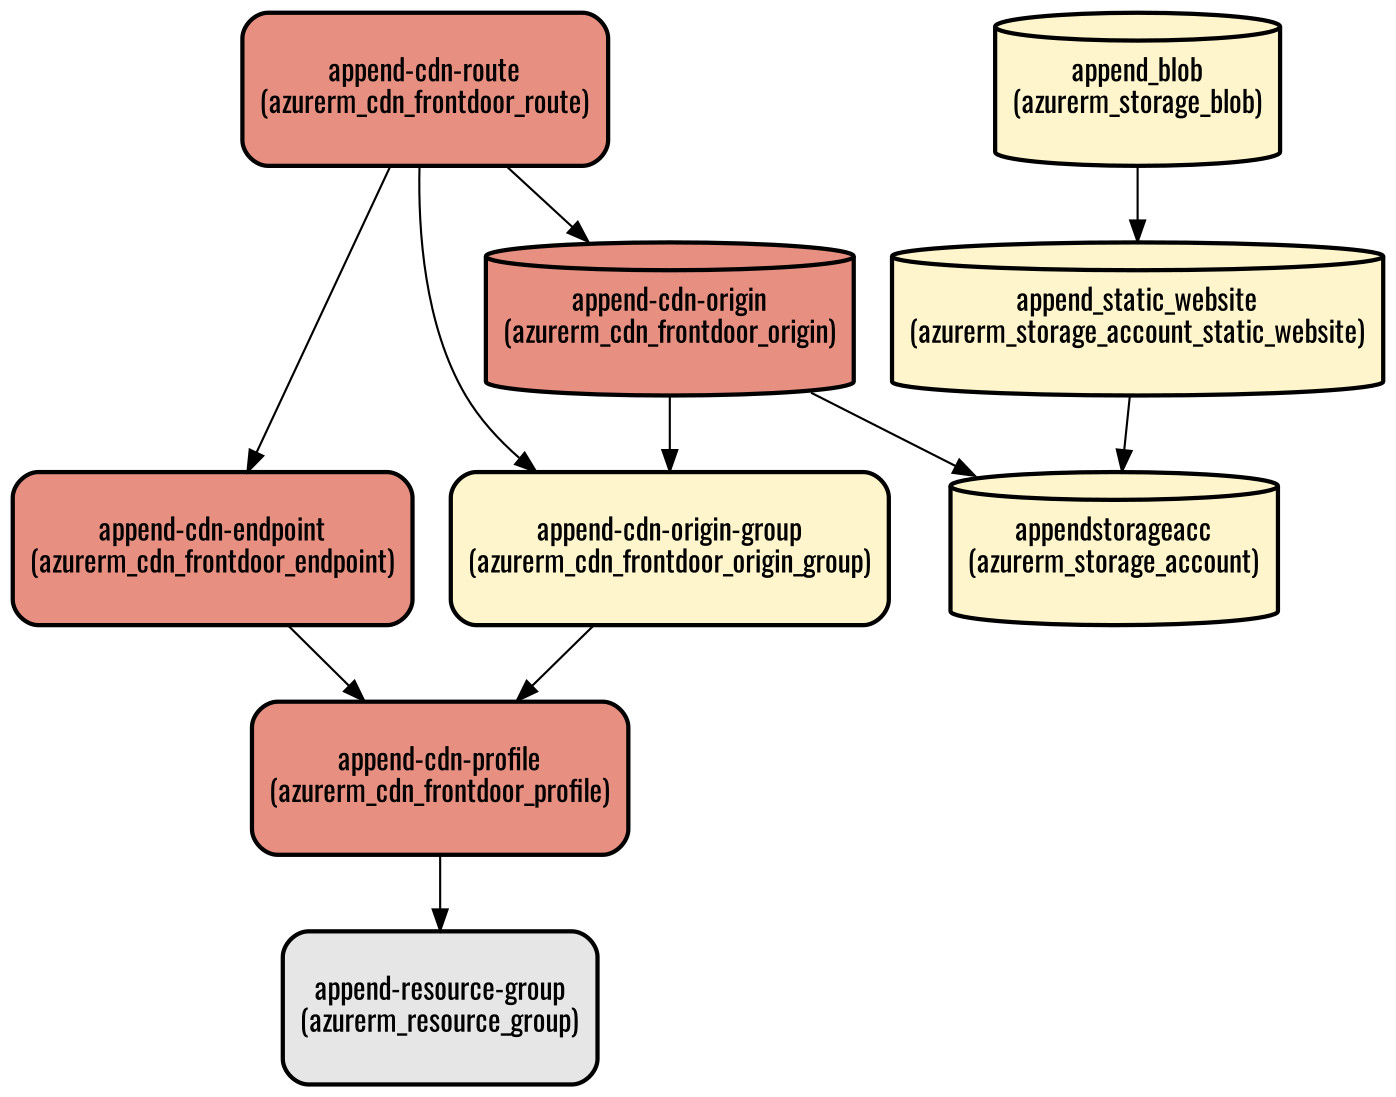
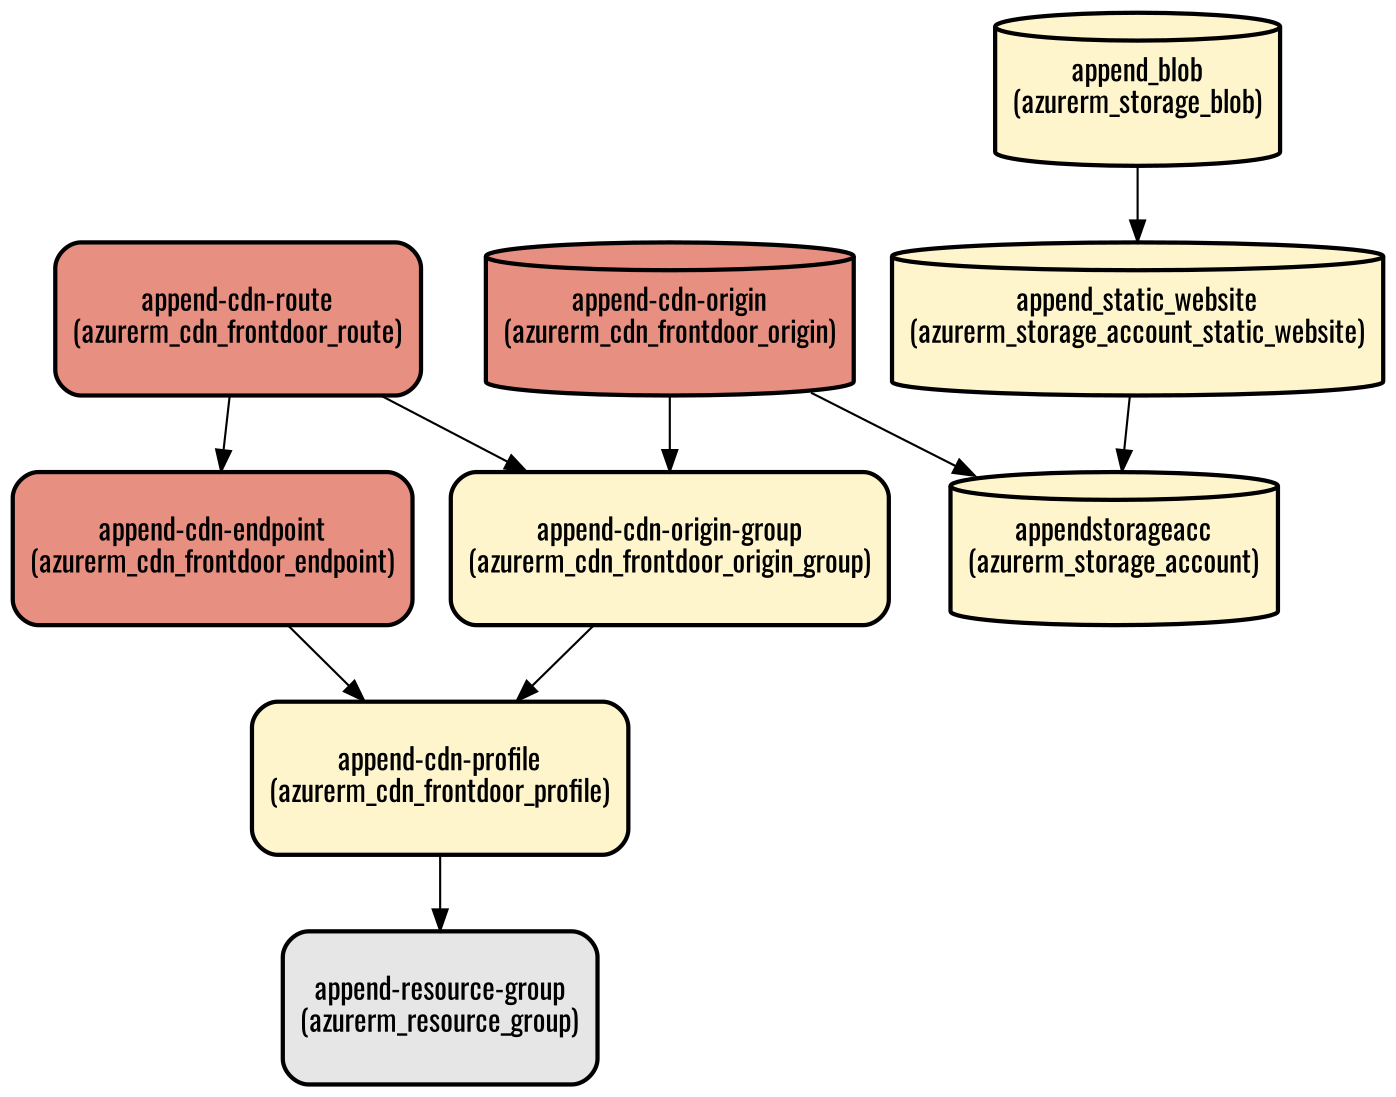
edge "append-cdn-route (azurerm_cdn_frontdoor_route)" -> "append-cdn-origin (azurerm_cdn_frontdoor_origin)": removed
node "append-cdn-profile (azurerm_cdn_frontdoor_profile)": fillcolor #e78f81 -> #fff5cd
